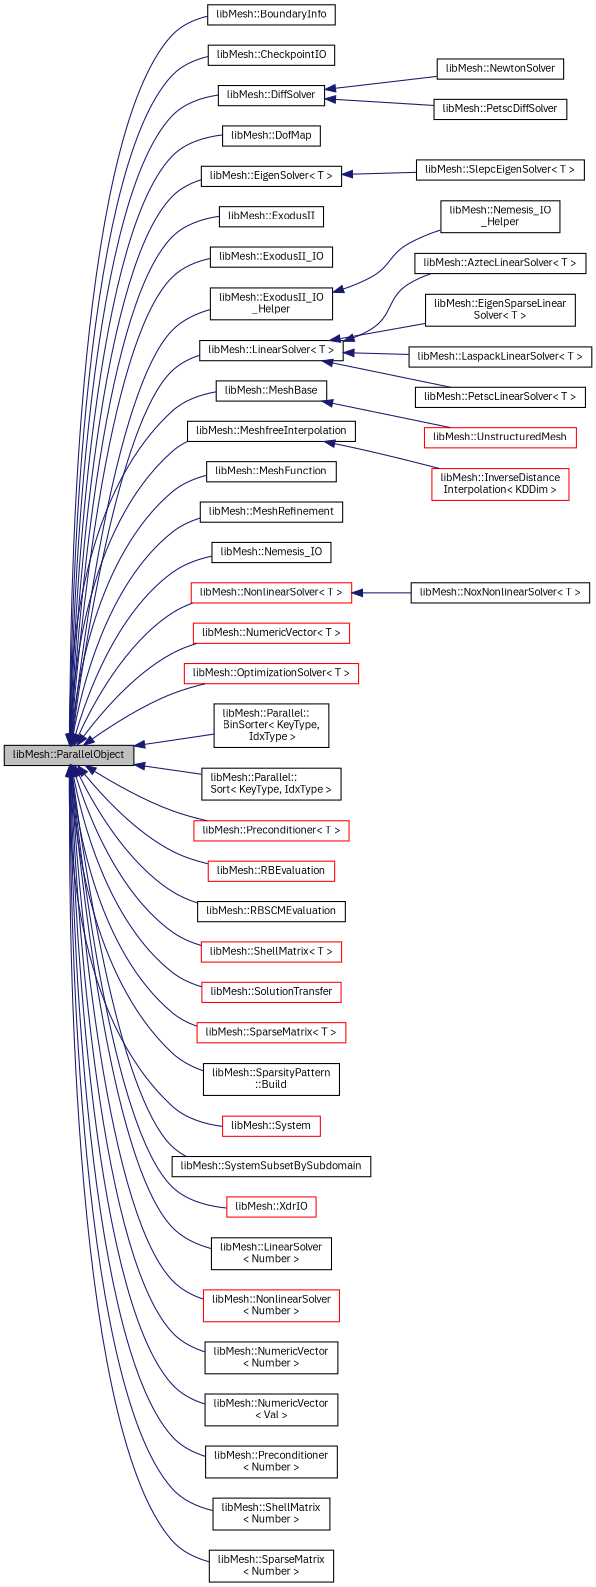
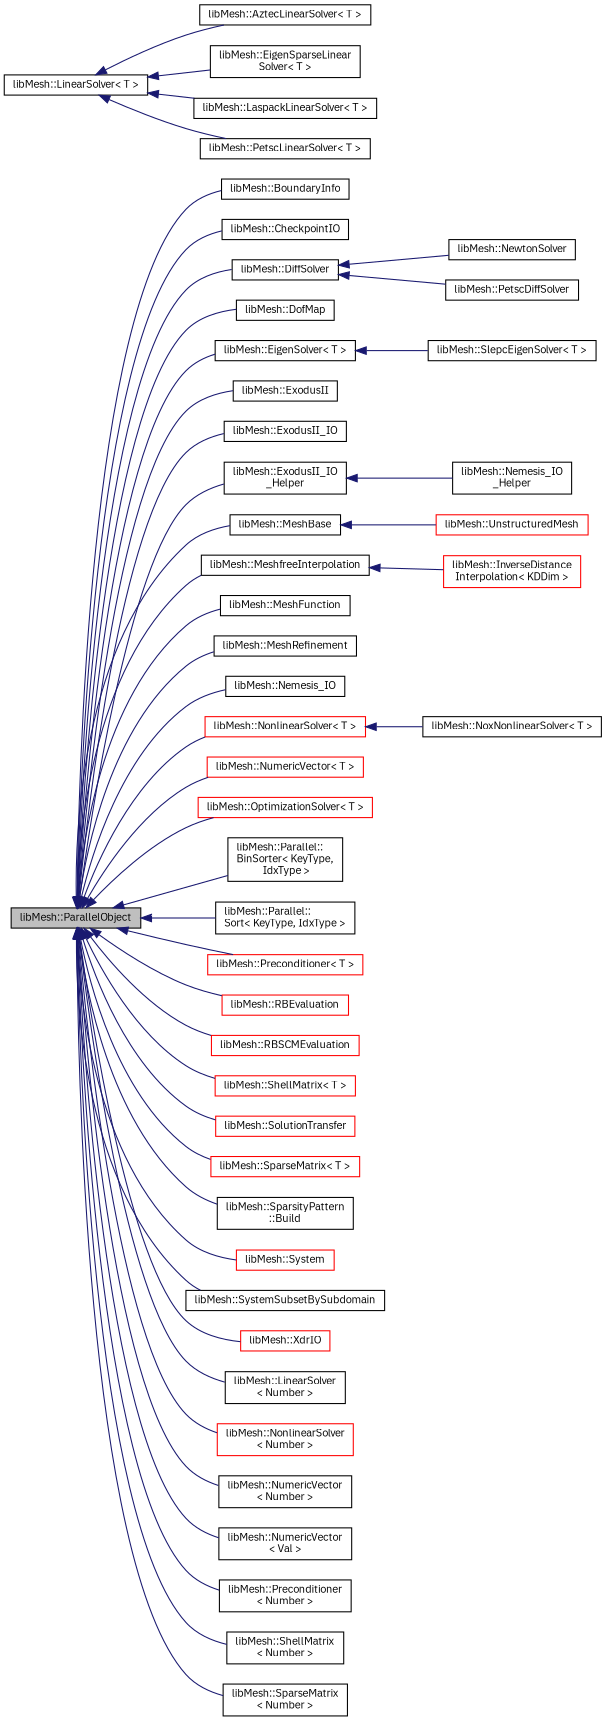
edge "libMesh::LinearSolver< T >" -> "libMesh::ParallelObject": removed
node "libMesh::RBSCMEvaluation": color black -> red
